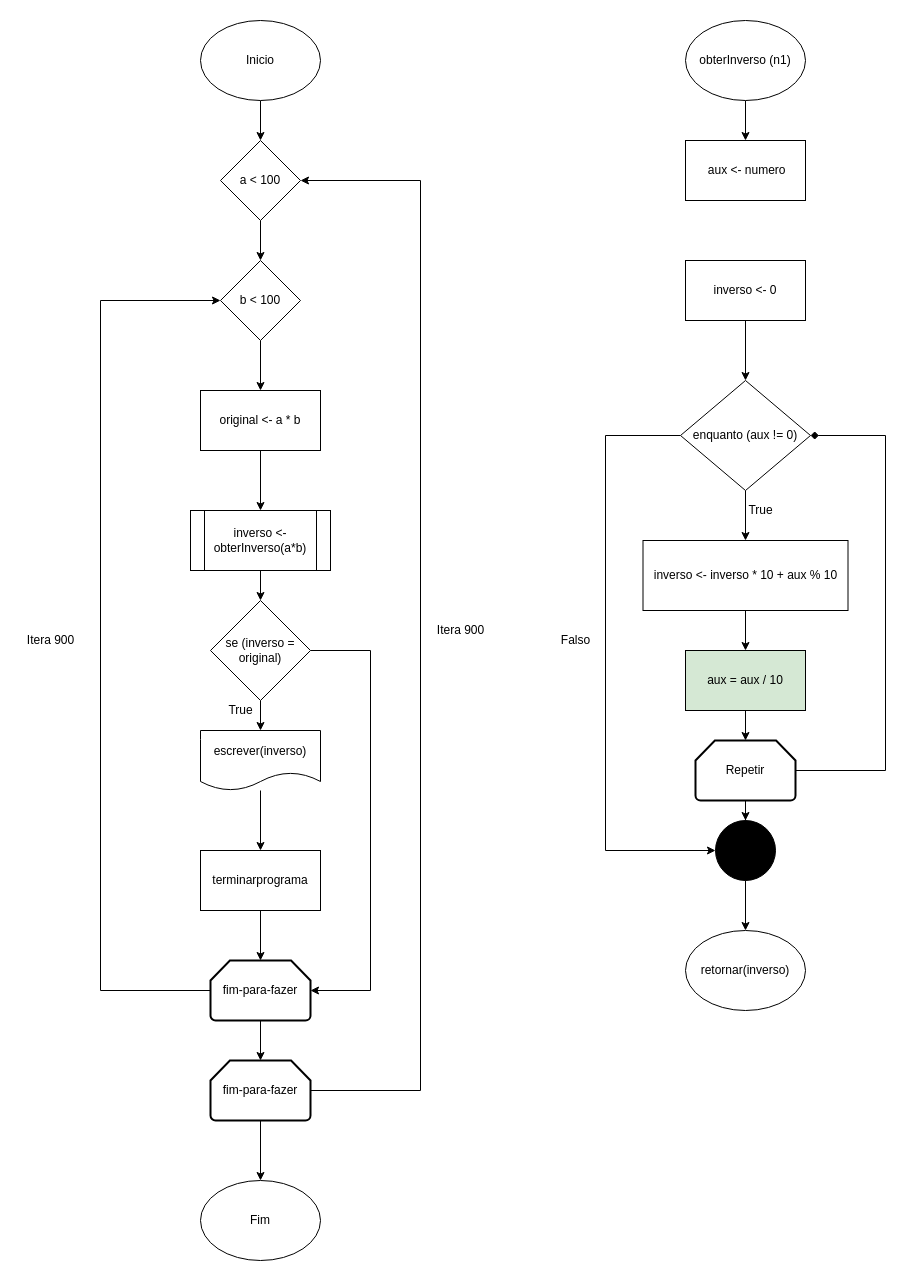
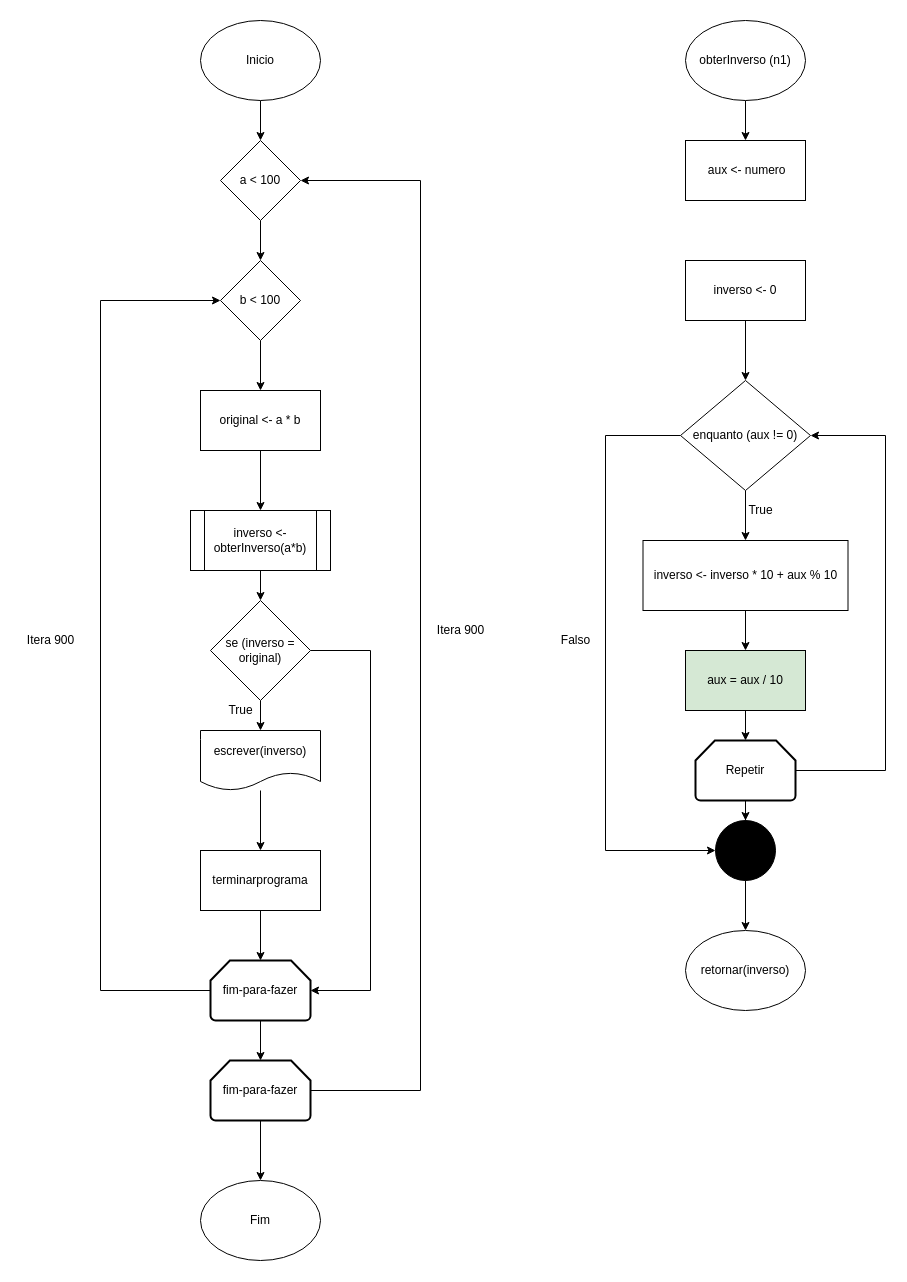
edge "Repetir" -> "enquanto (aux != 0)": arrowhead diamond -> classic
